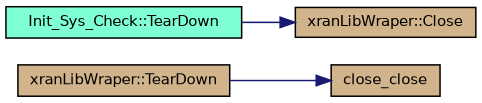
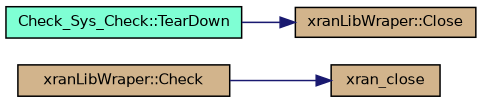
node "Init_Sys_Check::TearDown": label "Init_Sys_Check::TearDown" -> "Check_Sys_Check::TearDown"
node "xranLibWraper::TearDown": label "xranLibWraper::TearDown" -> "xranLibWraper::Check"
node "close_close": label "close_close" -> "xran_close"
